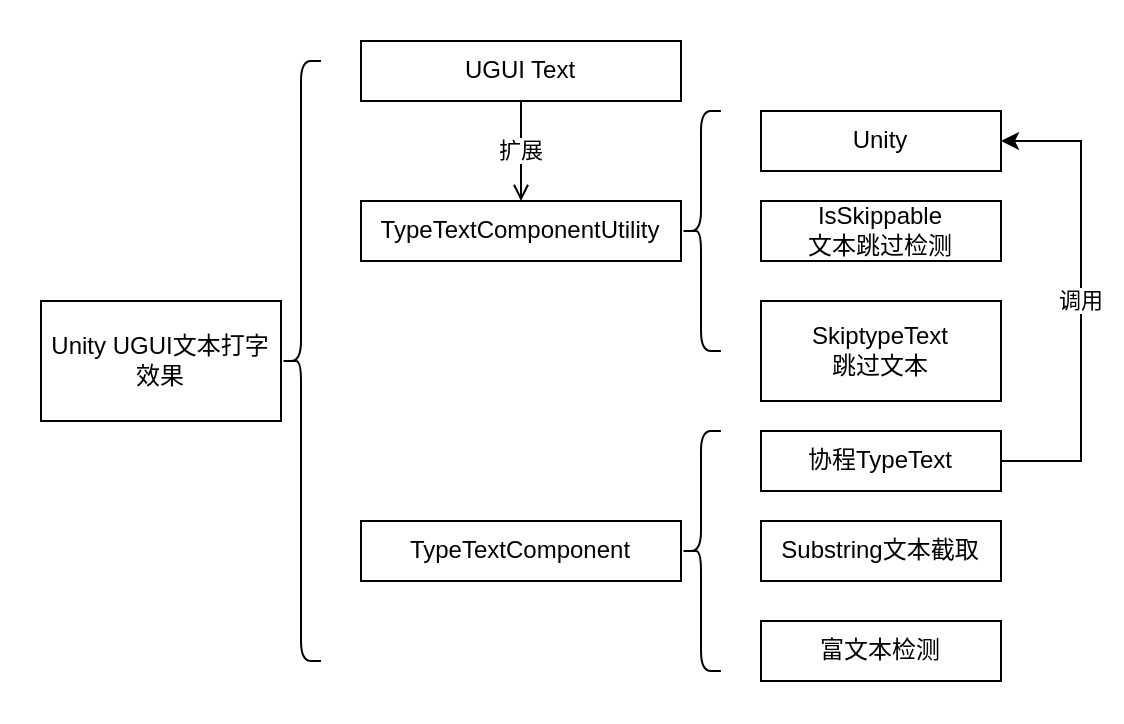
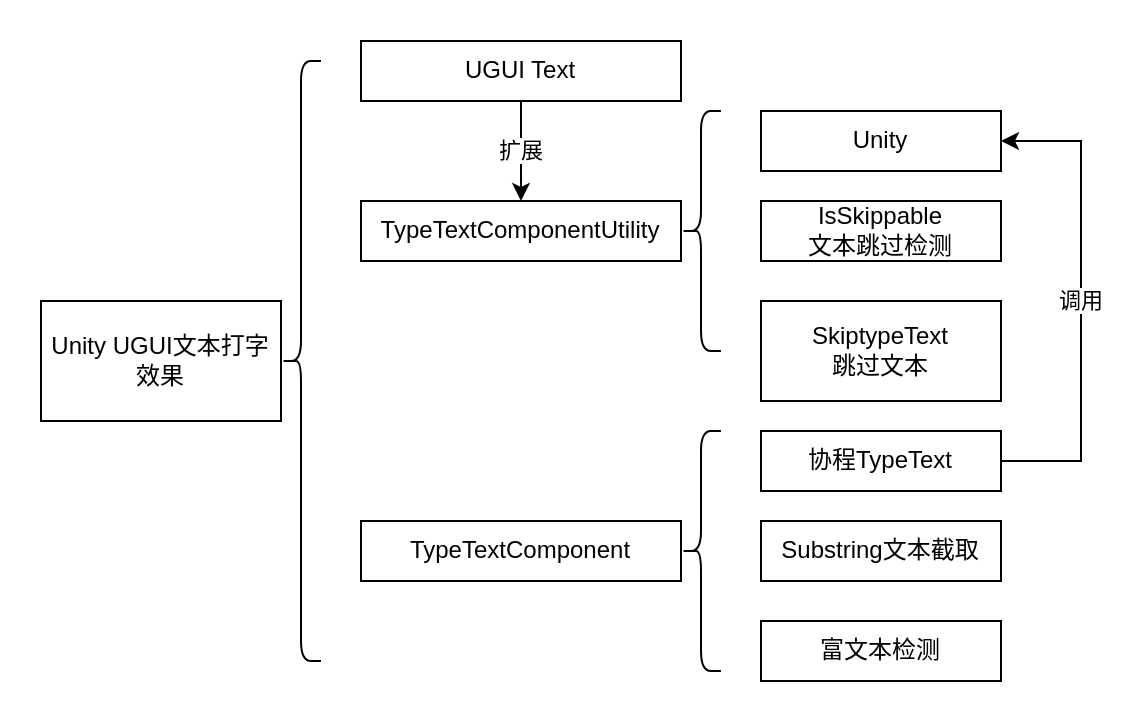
edge "UGUI Text" -> "TypeTextComponentUtility": arrowhead open -> classic
